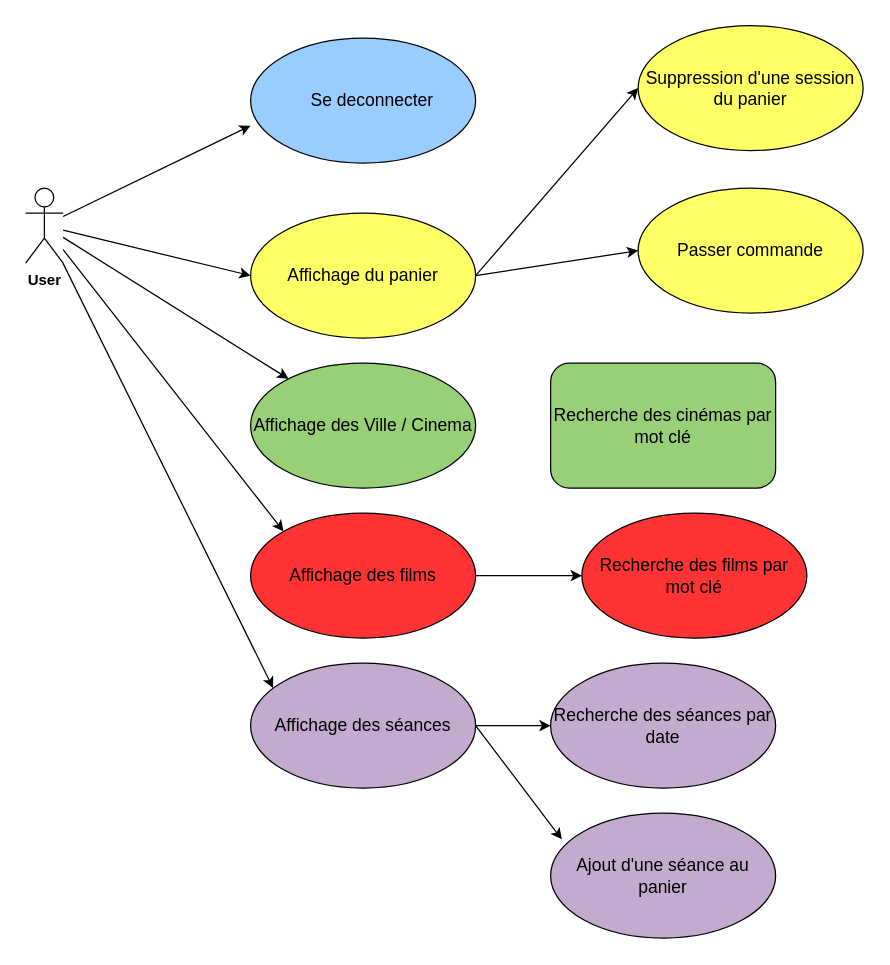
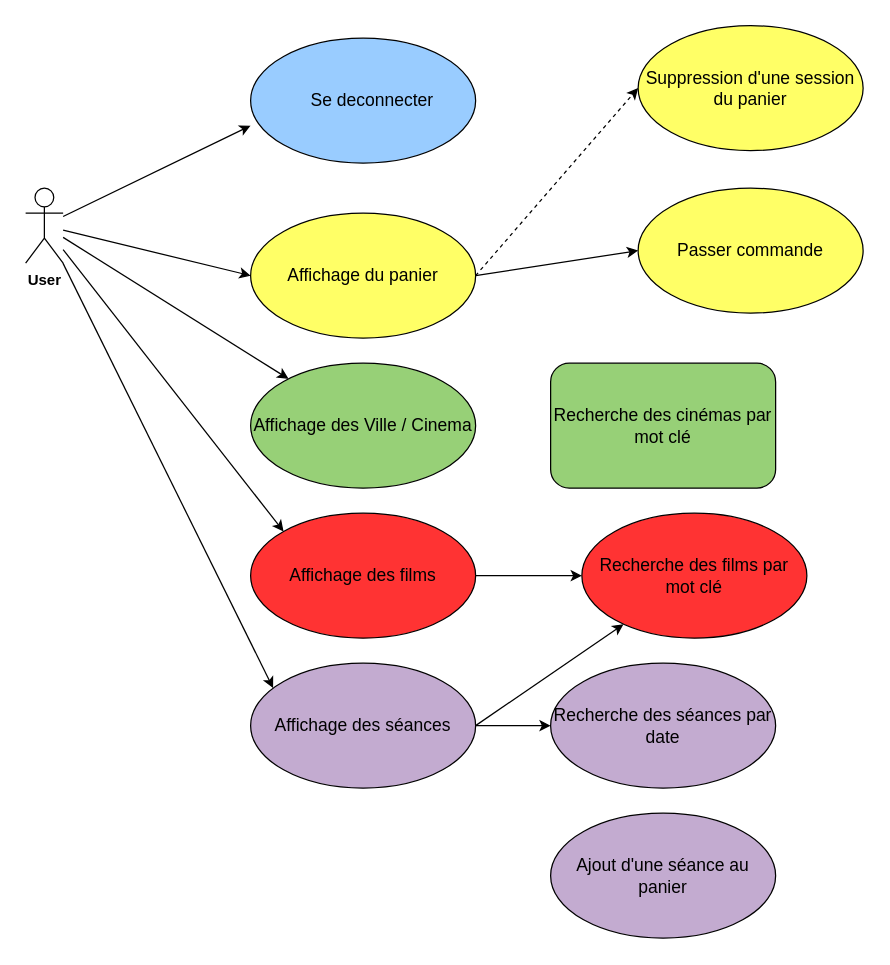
edge "Affichage du panier" -> "Suppression d'une session du panier": style solid -> dashed
edge "Affichage des séances" -> "Ajout d'une séance au panier": now "Affichage des séances" -> "Recherche des films par mot clé"
